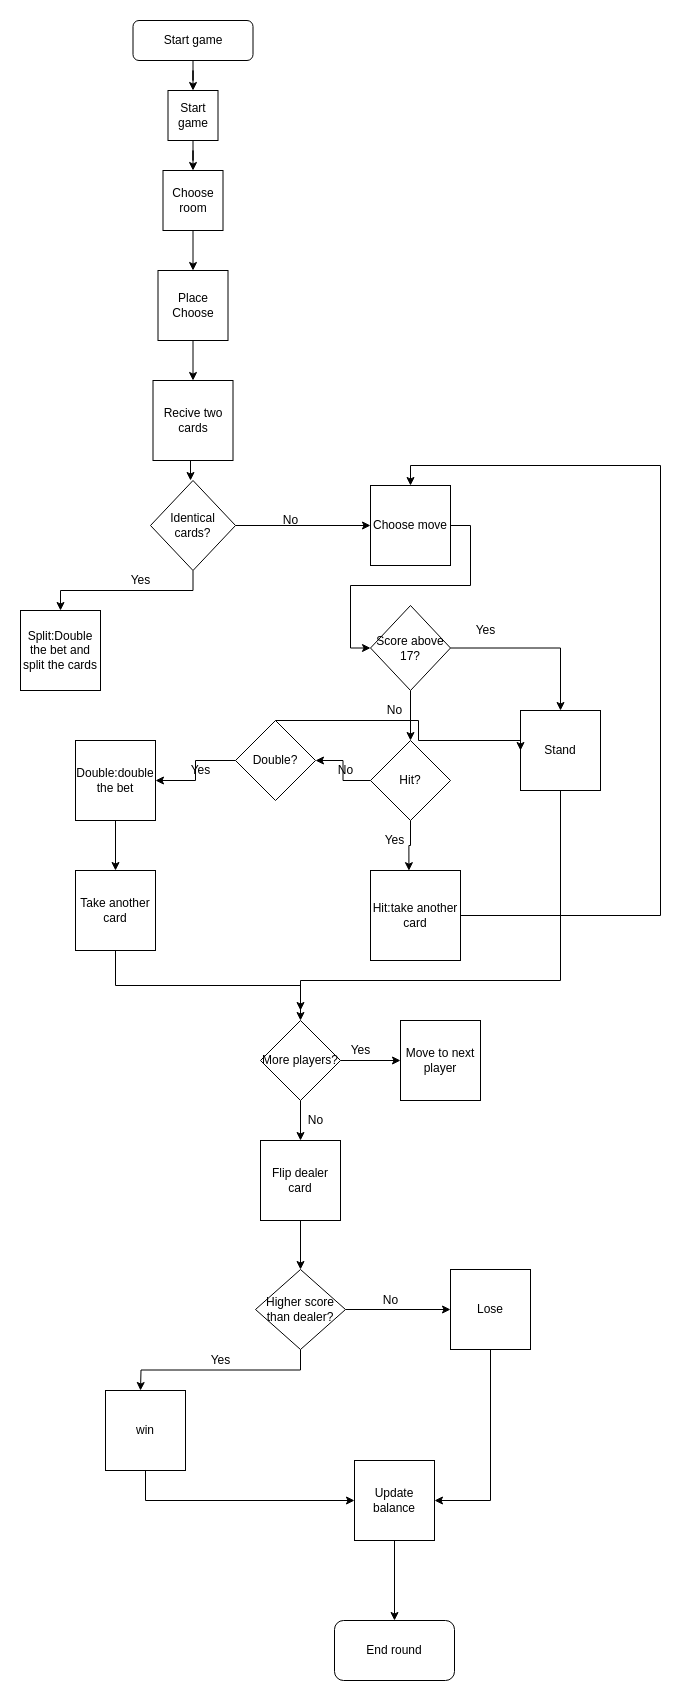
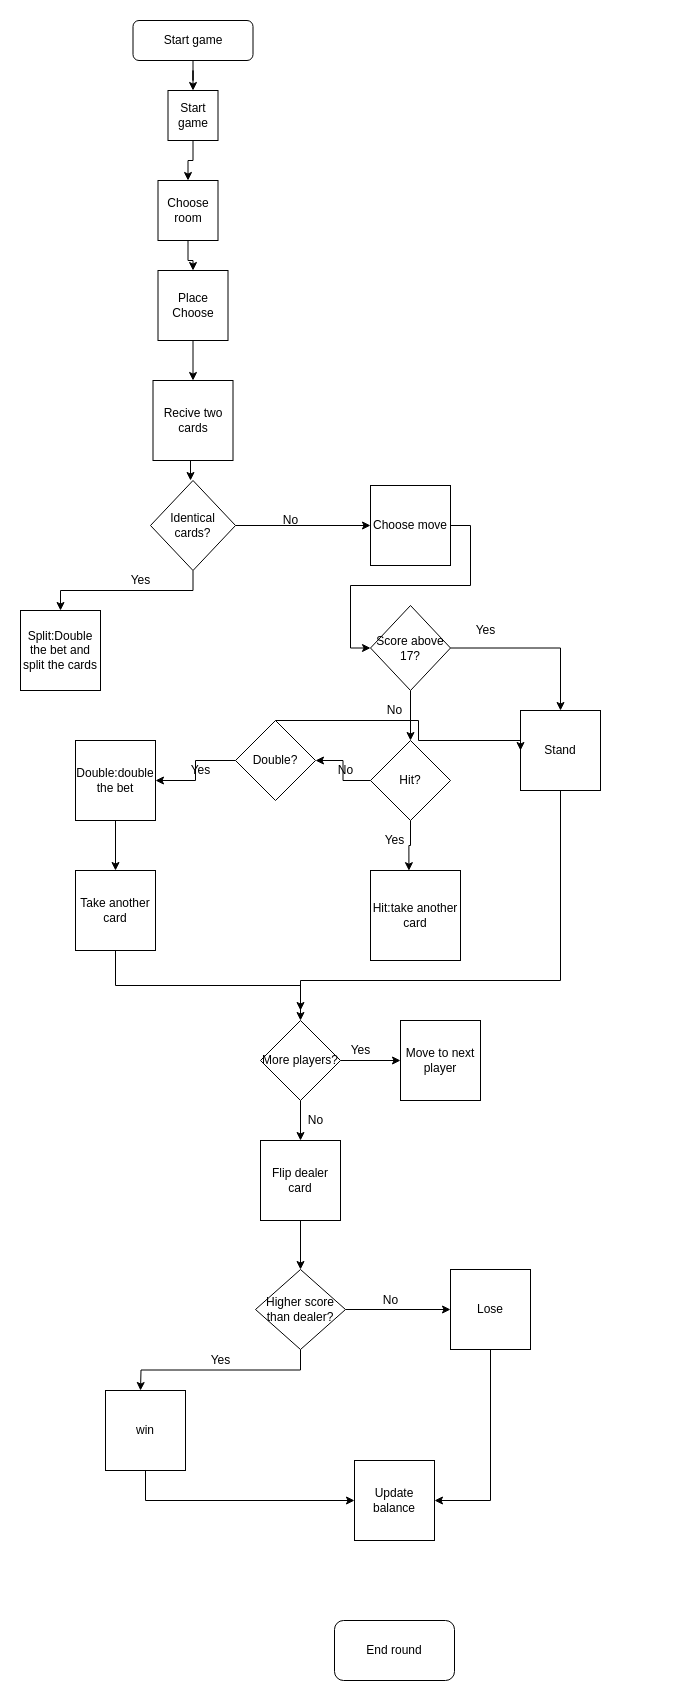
node "Choose room": moved (193, 201) -> (188, 211)
edge "Hit:take another card" -> "Choose move": removed
edge "Update balance" -> "End round": removed
